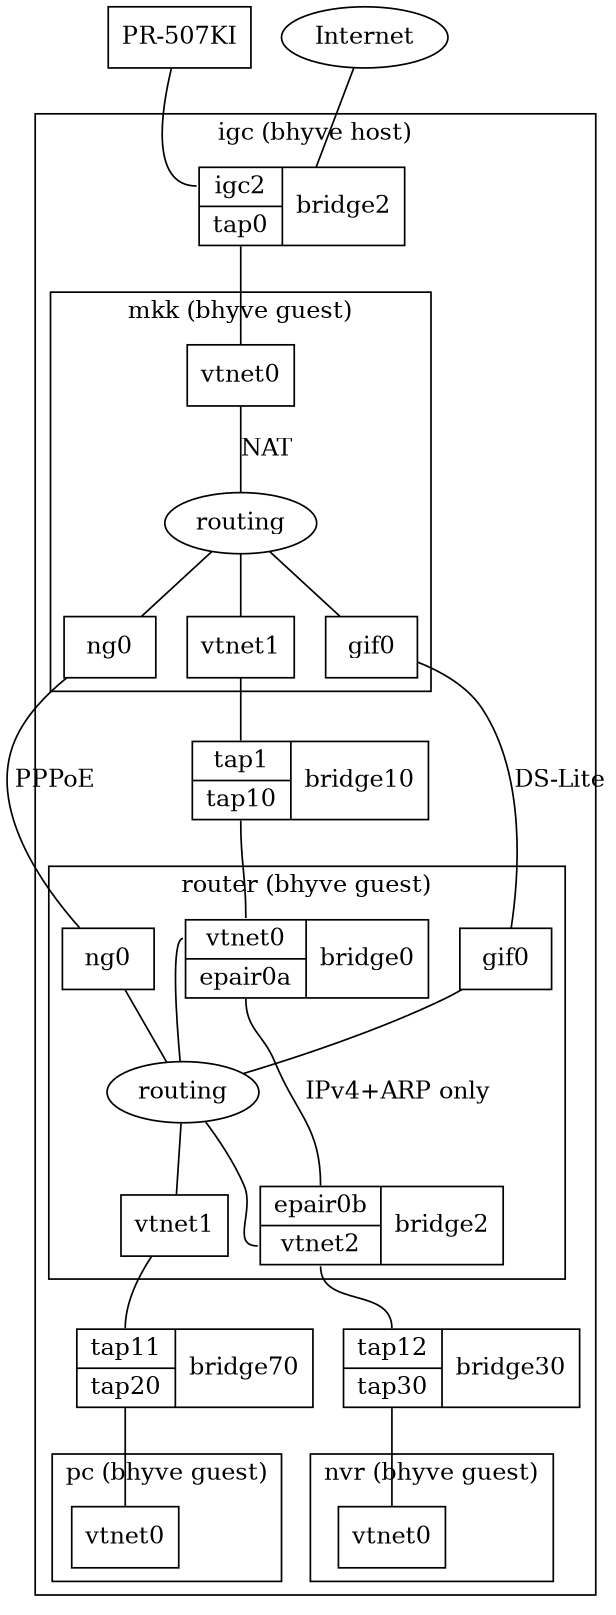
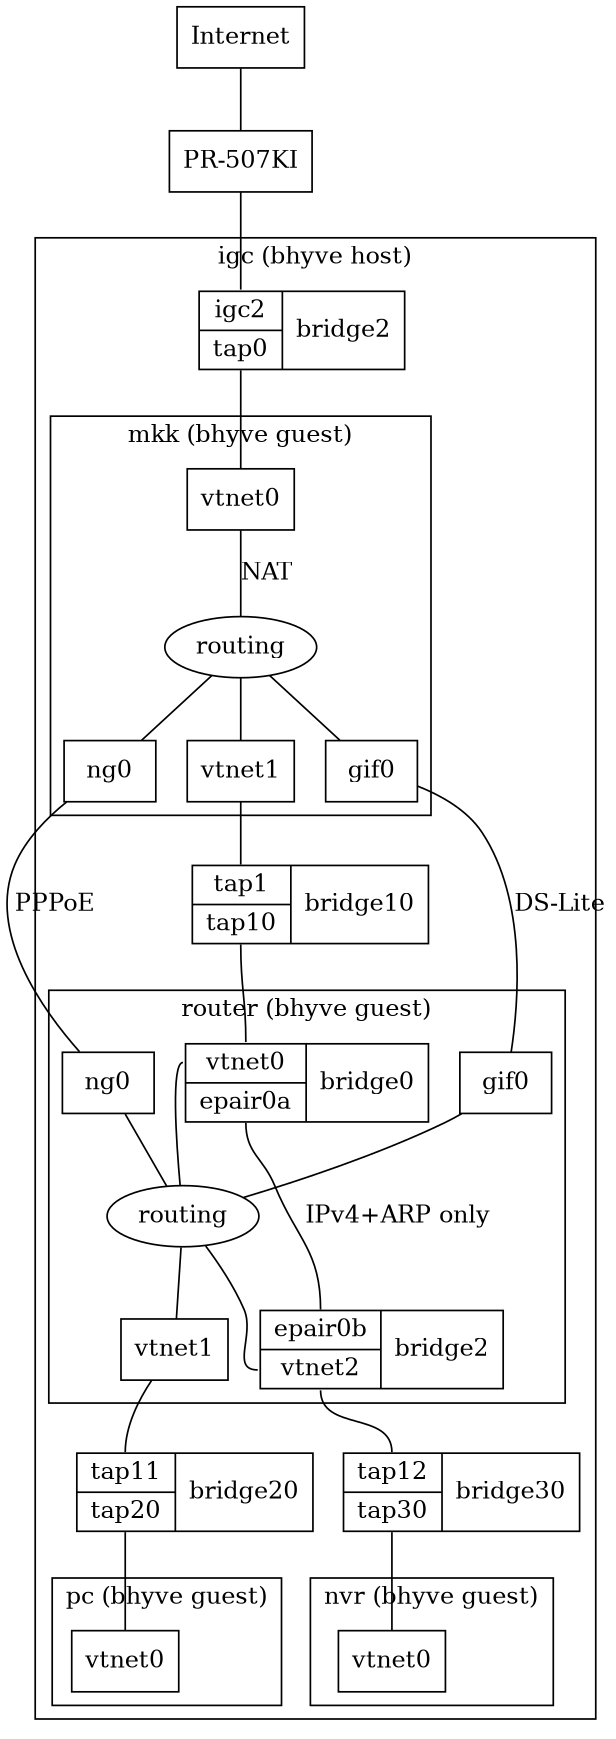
node "Internet": shape ellipse -> box
edge "Internet" -- "igc2": now "Internet" -- "PR-507KI"
node "tap11": text "bridge70" -> "bridge20"
